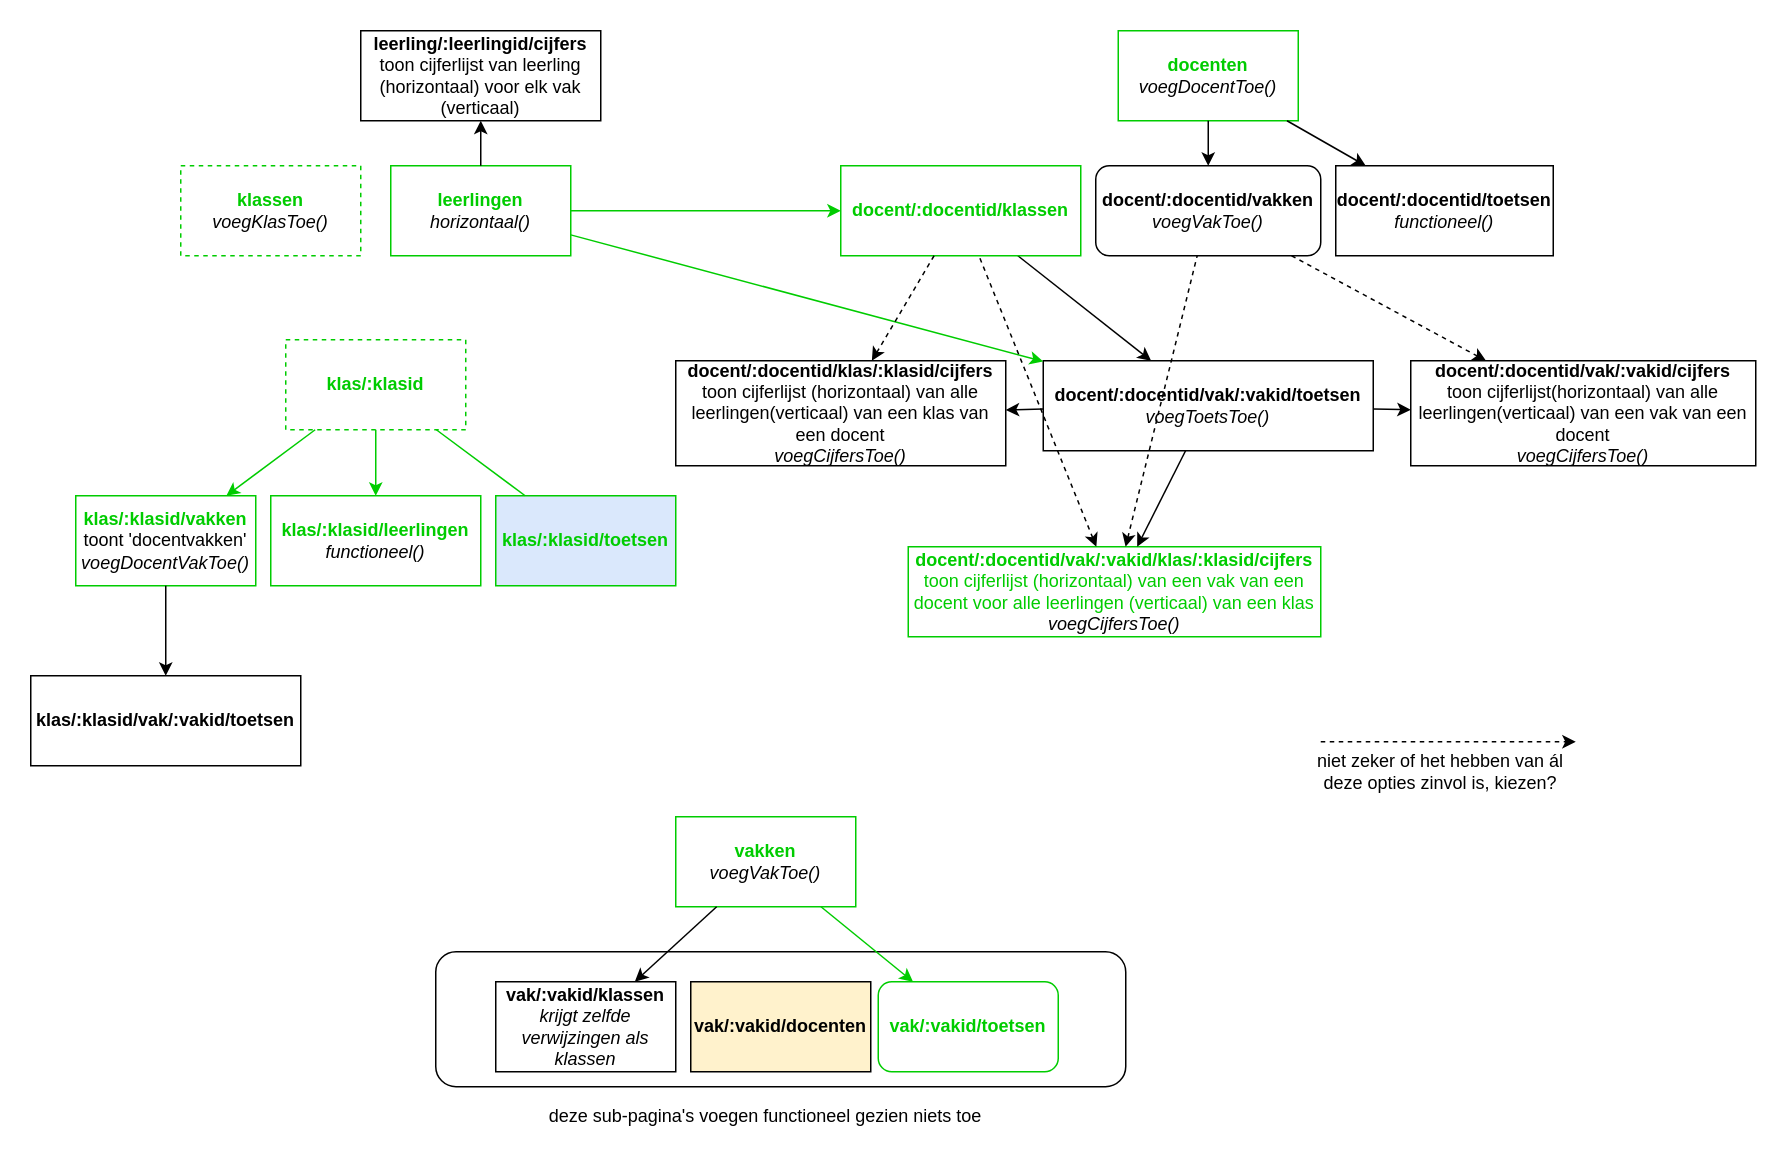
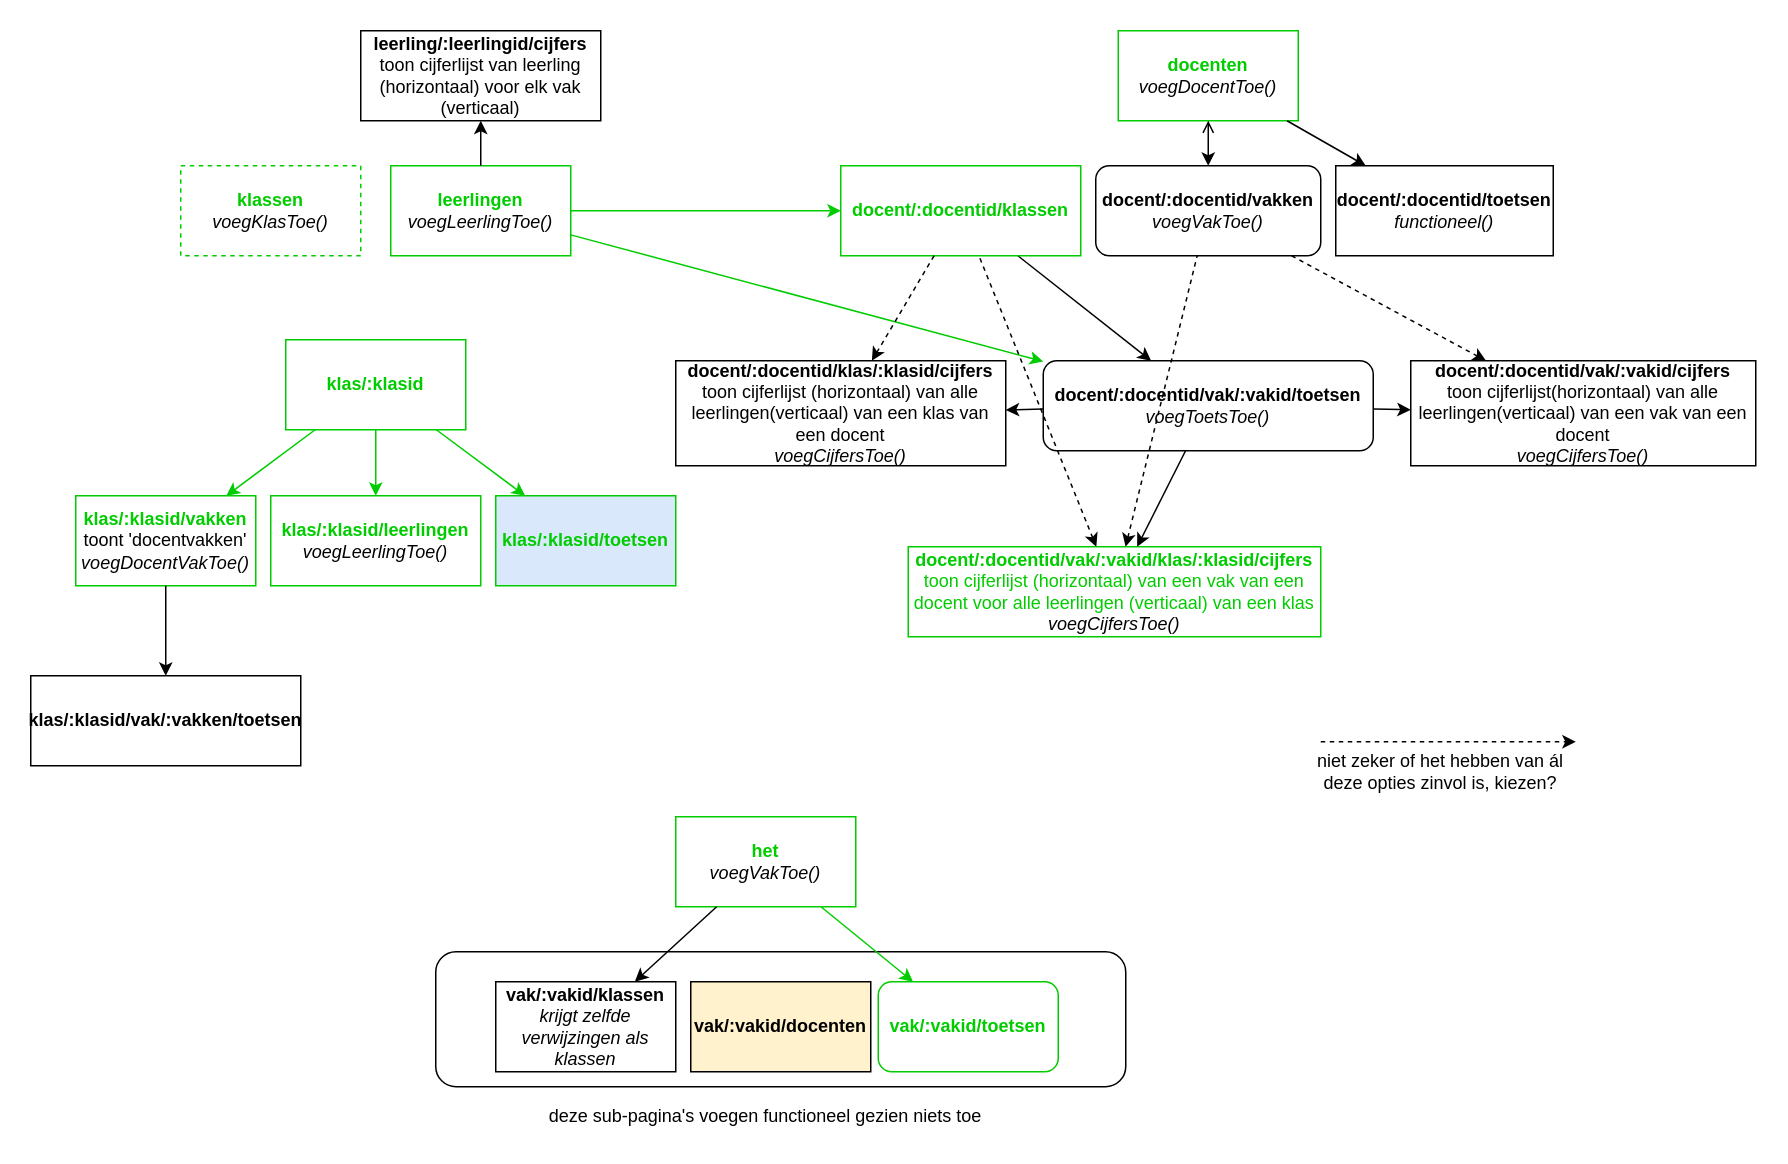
edge "docenten voegDocentToe()" -> "docent/:docentid/vakken voegVakToe()": arrowhead none -> open
node "leerlingen horizontaal()": label "leerlingen horizontaal()" -> "leerlingen voegLeerlingToe()"
node "klas/:klasid": style dashed -> solid
node "docent/:docentid/vak/:vakid/toetsen voegToetsToe()": shape rectangle -> rounded rectangle
edge "klas/:klasid" -- "klas/:klasid/toetsen": arrowhead none -> classic
node "klas/:klasid/leerlingen functioneel()": label "klas/:klasid/leerlingen functioneel()" -> "klas/:klasid/leerlingen voegLeerlingToe()"
node "klas/:klasid/vak/:vakid/toetsen": label "klas/:klasid/vak/:vakid/toetsen" -> "klas/:klasid/vak/:vakken/toetsen"
node "vakken voegVakToe()": label "vakken voegVakToe()" -> "het voegVakToe()"
